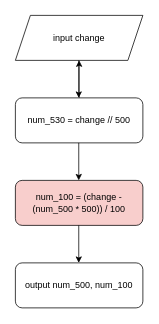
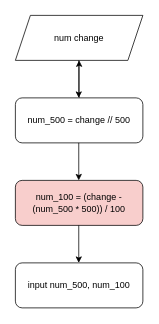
node "input change": label "input change" -> "num change"
node "num_530 = change // 500": label "num_530 = change // 500" -> "num_500 = change // 500"
node "output num_500, num_100": label "output num_500, num_100" -> "input num_500, num_100"
